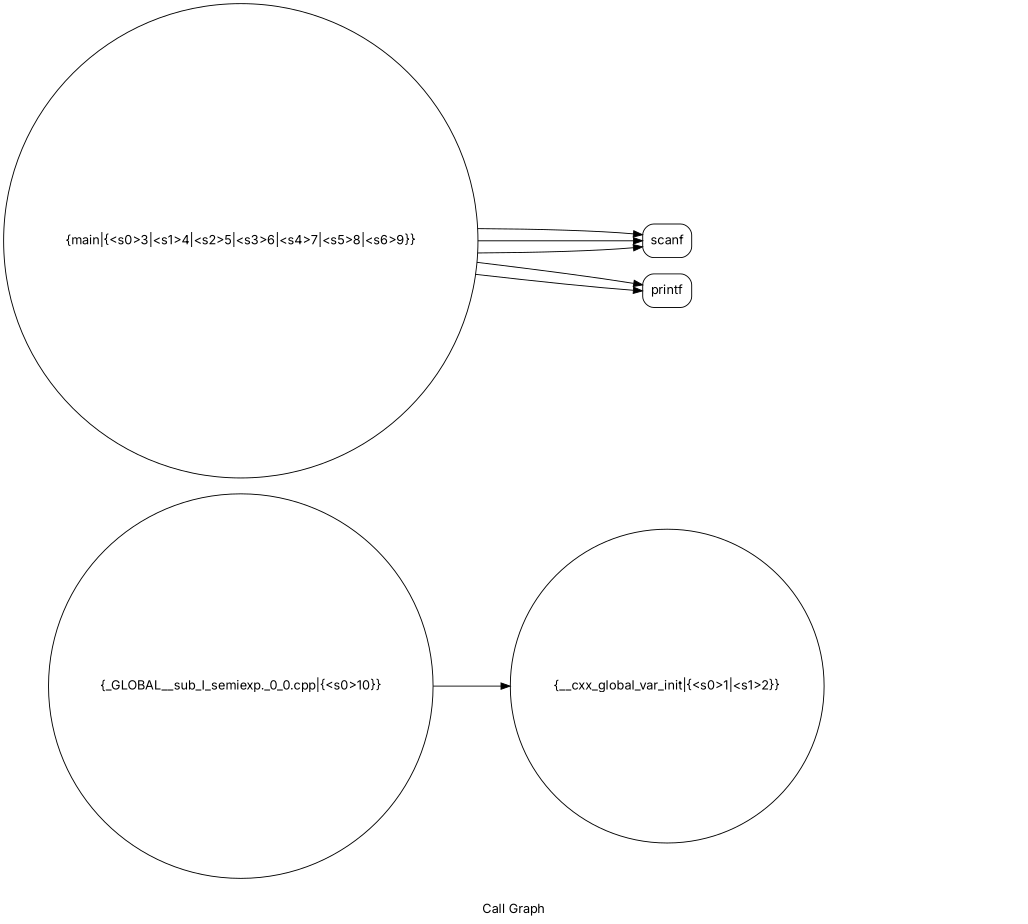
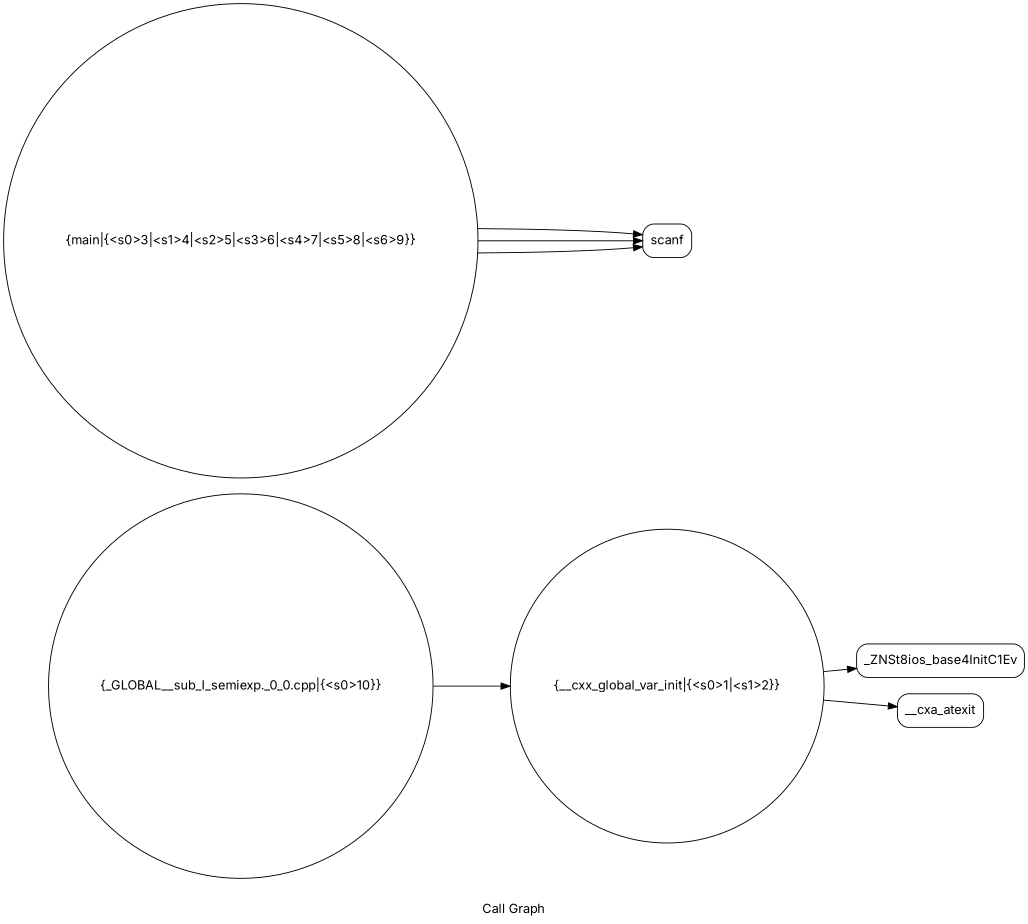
node "printf": removed
node "_ZNSt8ios_base4InitC1Ev": added
node "__cxa_atexit": added
